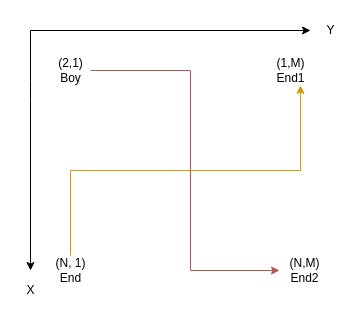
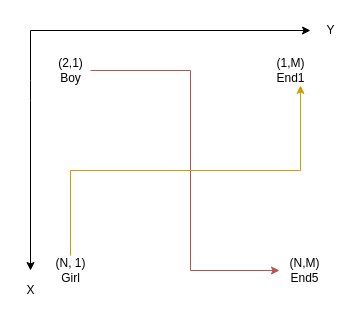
node "(N, 1) End": label "(N, 1) End" -> "(N, 1) Girl"
node "(N,M) End2": label "(N,M) End2" -> "(N,M) End5"
